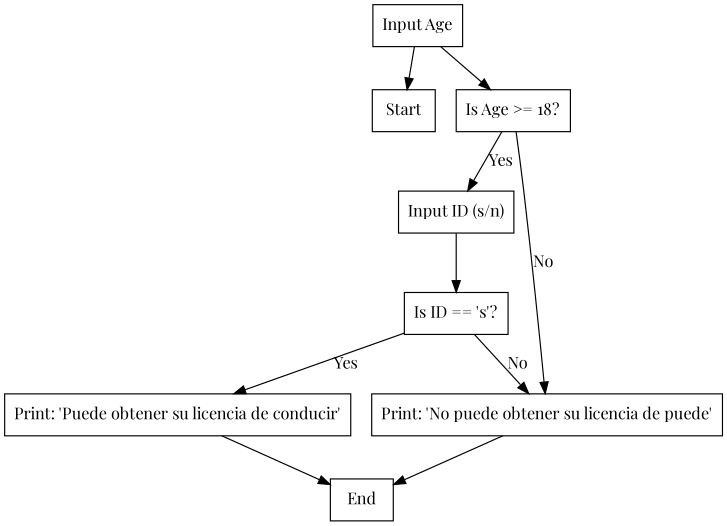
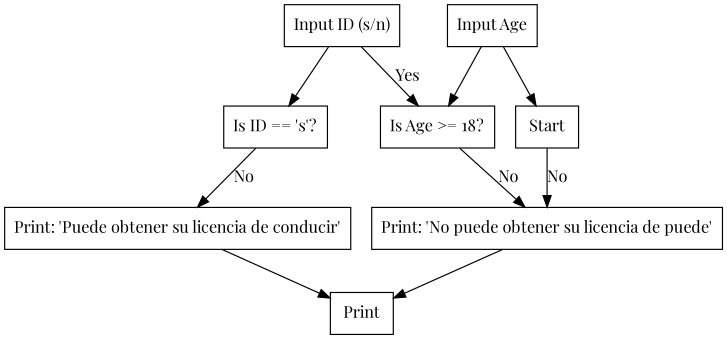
edge "Is Age >= 18?" -> "Input ID (s/n)": reversed
edge "Is ID == 's'?" -> "Print: 'No puede obtener su licencia de puede'": now "Start" -> "Print: 'No puede obtener su licencia de puede'"
edge "Is ID == 's'?" -> "Print: 'Puede obtener su licencia de conducir'": label "Yes" -> "No"
node "End": label "End" -> "Print"
